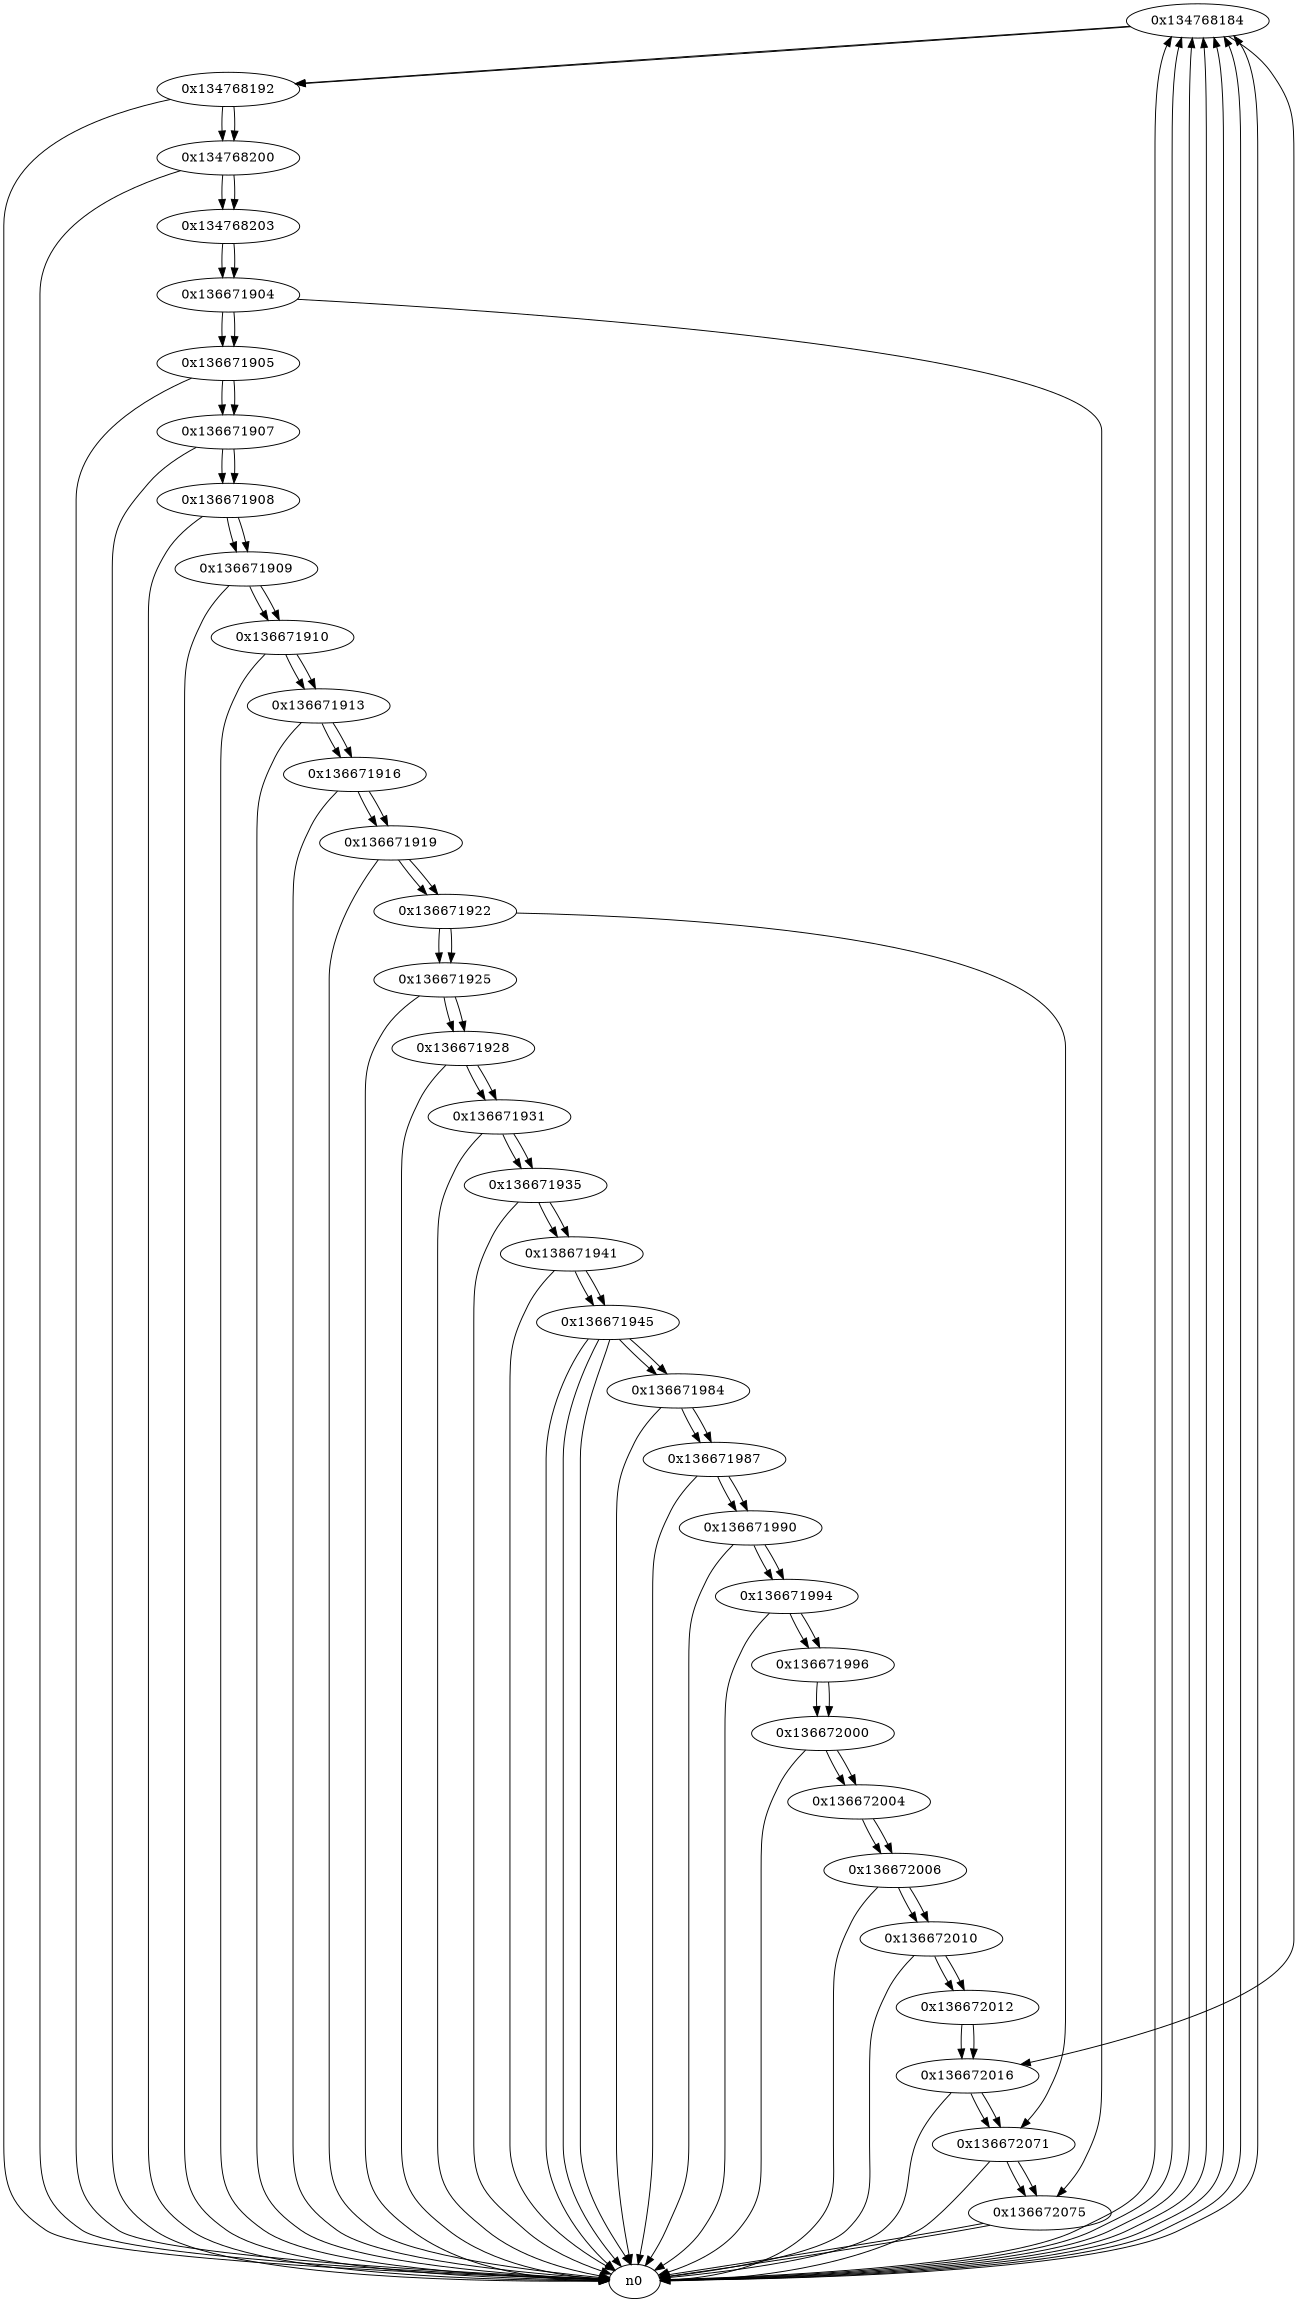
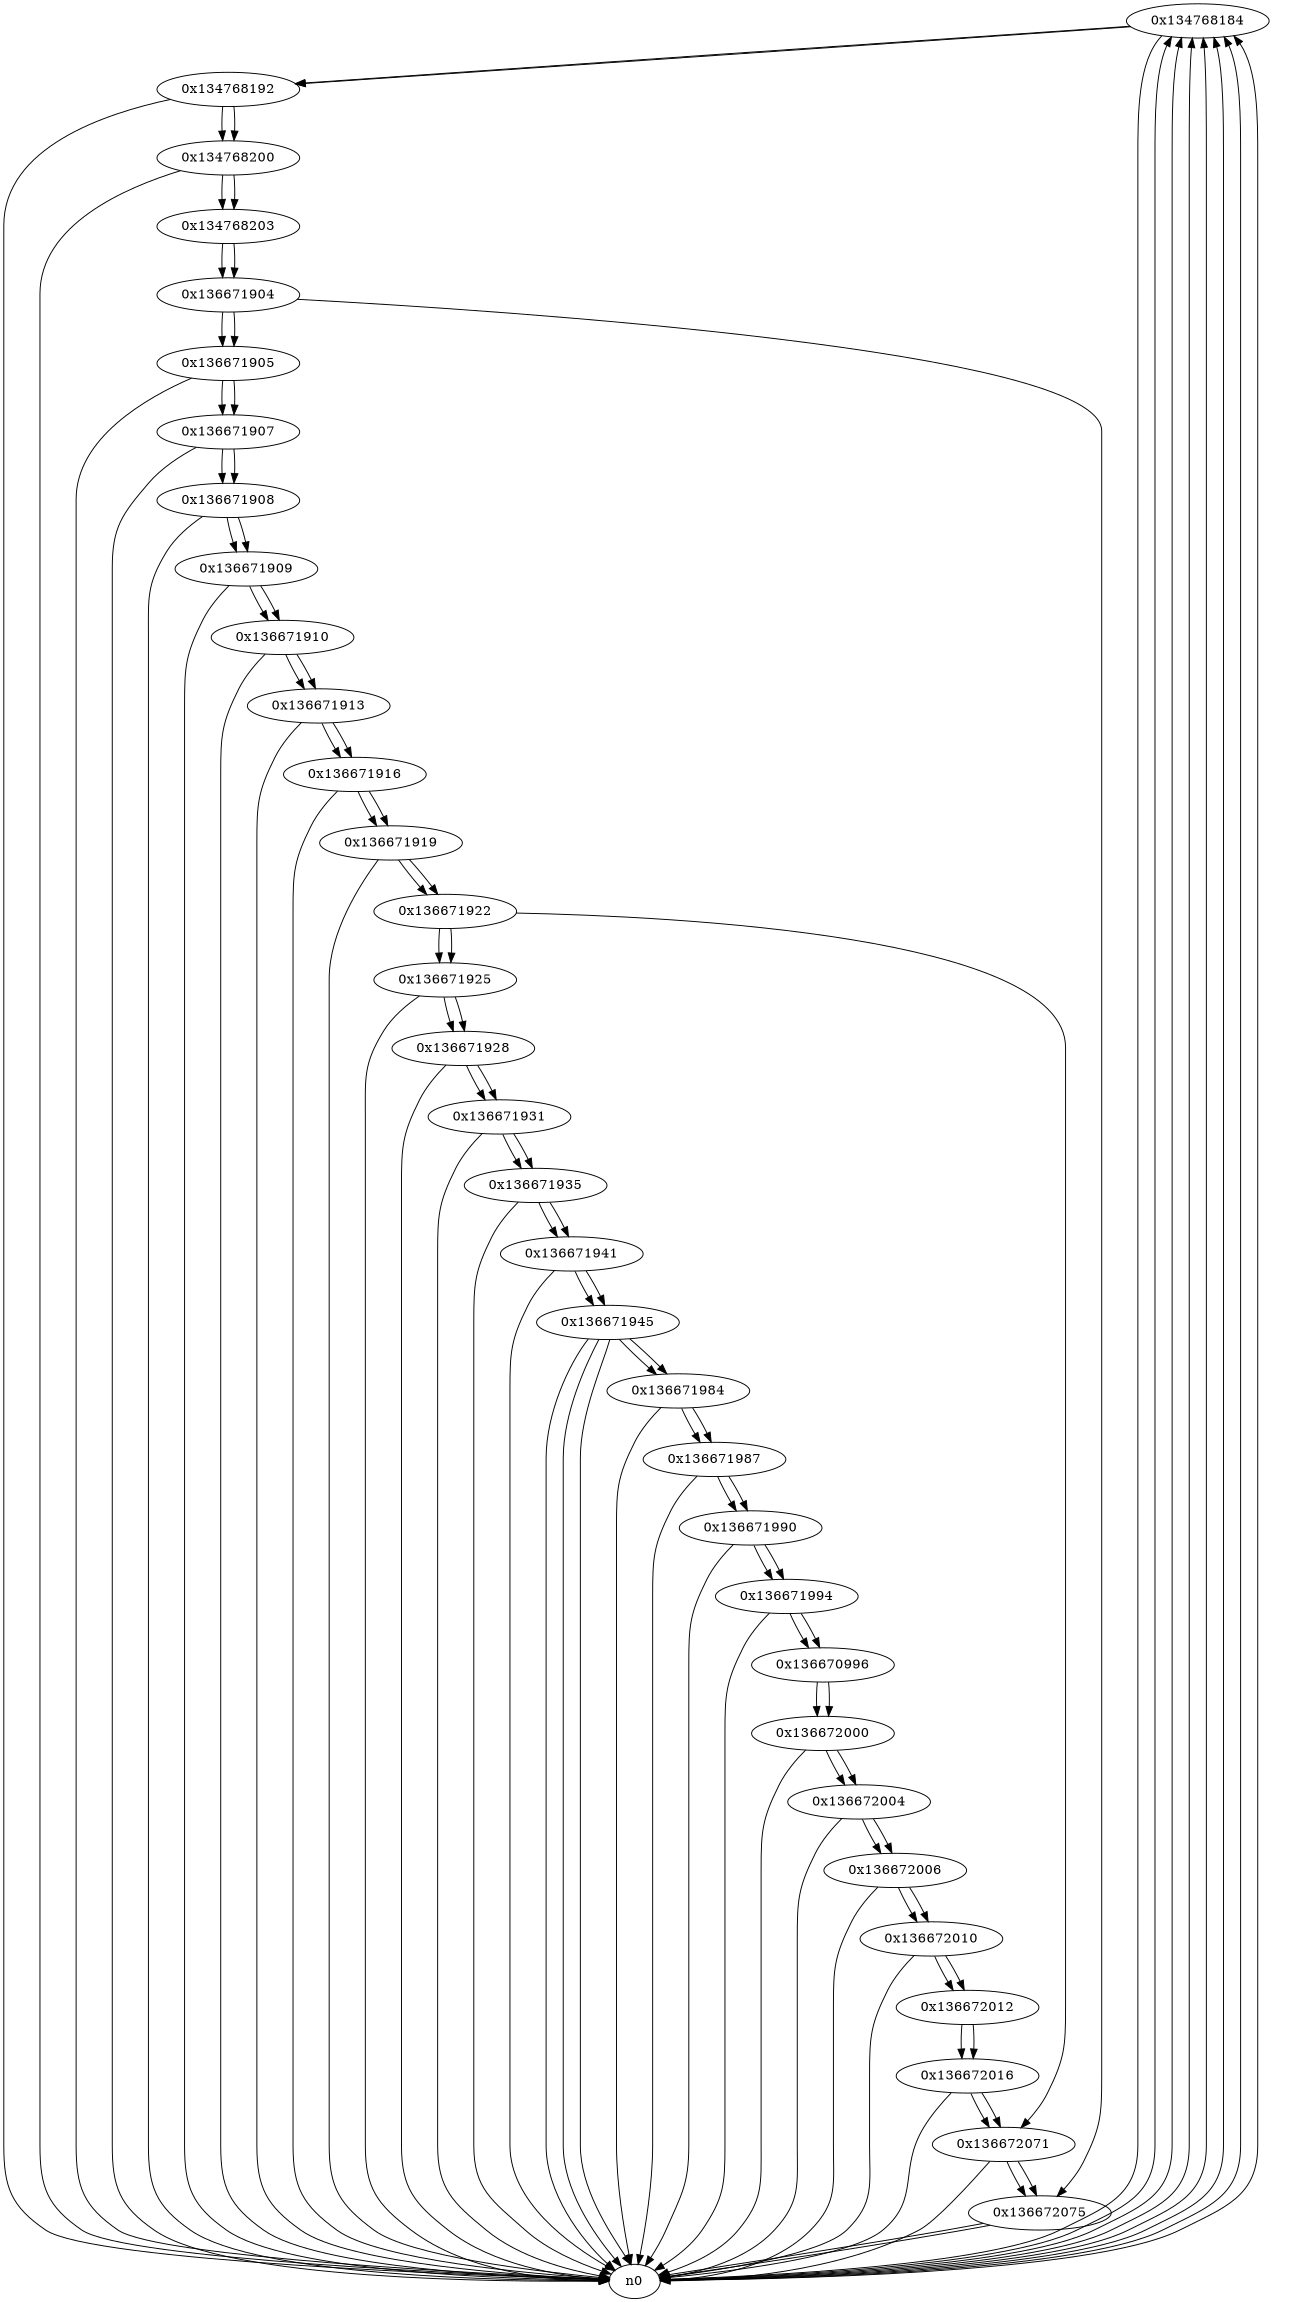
edge "0x134768184" -> "0x136672016": now "0x134768184" -> "n0"
node "0x138671941": label "0x138671941" -> "0x136671941"
node "0x136671996": label "0x136671996" -> "0x136670996"
edge "0x136672004" -> "n0": added
